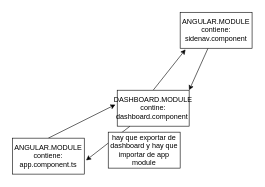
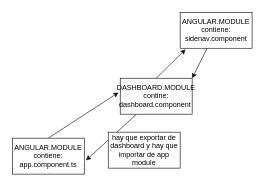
node "DASHBOARD.MODULE contine: dashboard.component": moved (153, 108) -> (156, 96)
